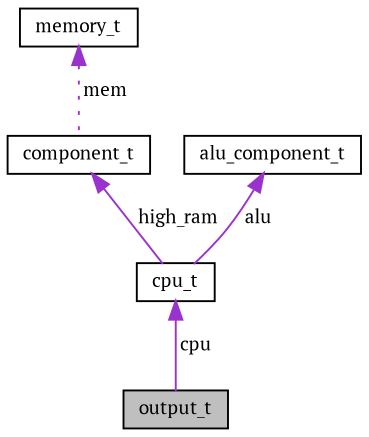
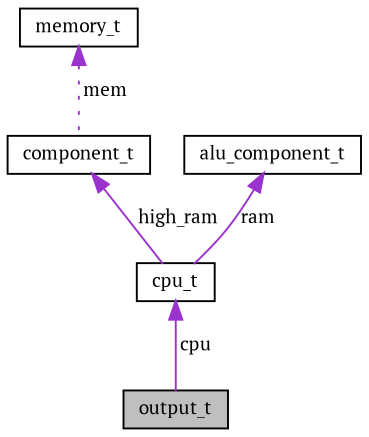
edge "cpu_t" -> "alu_component_t": label " alu" -> " ram"
